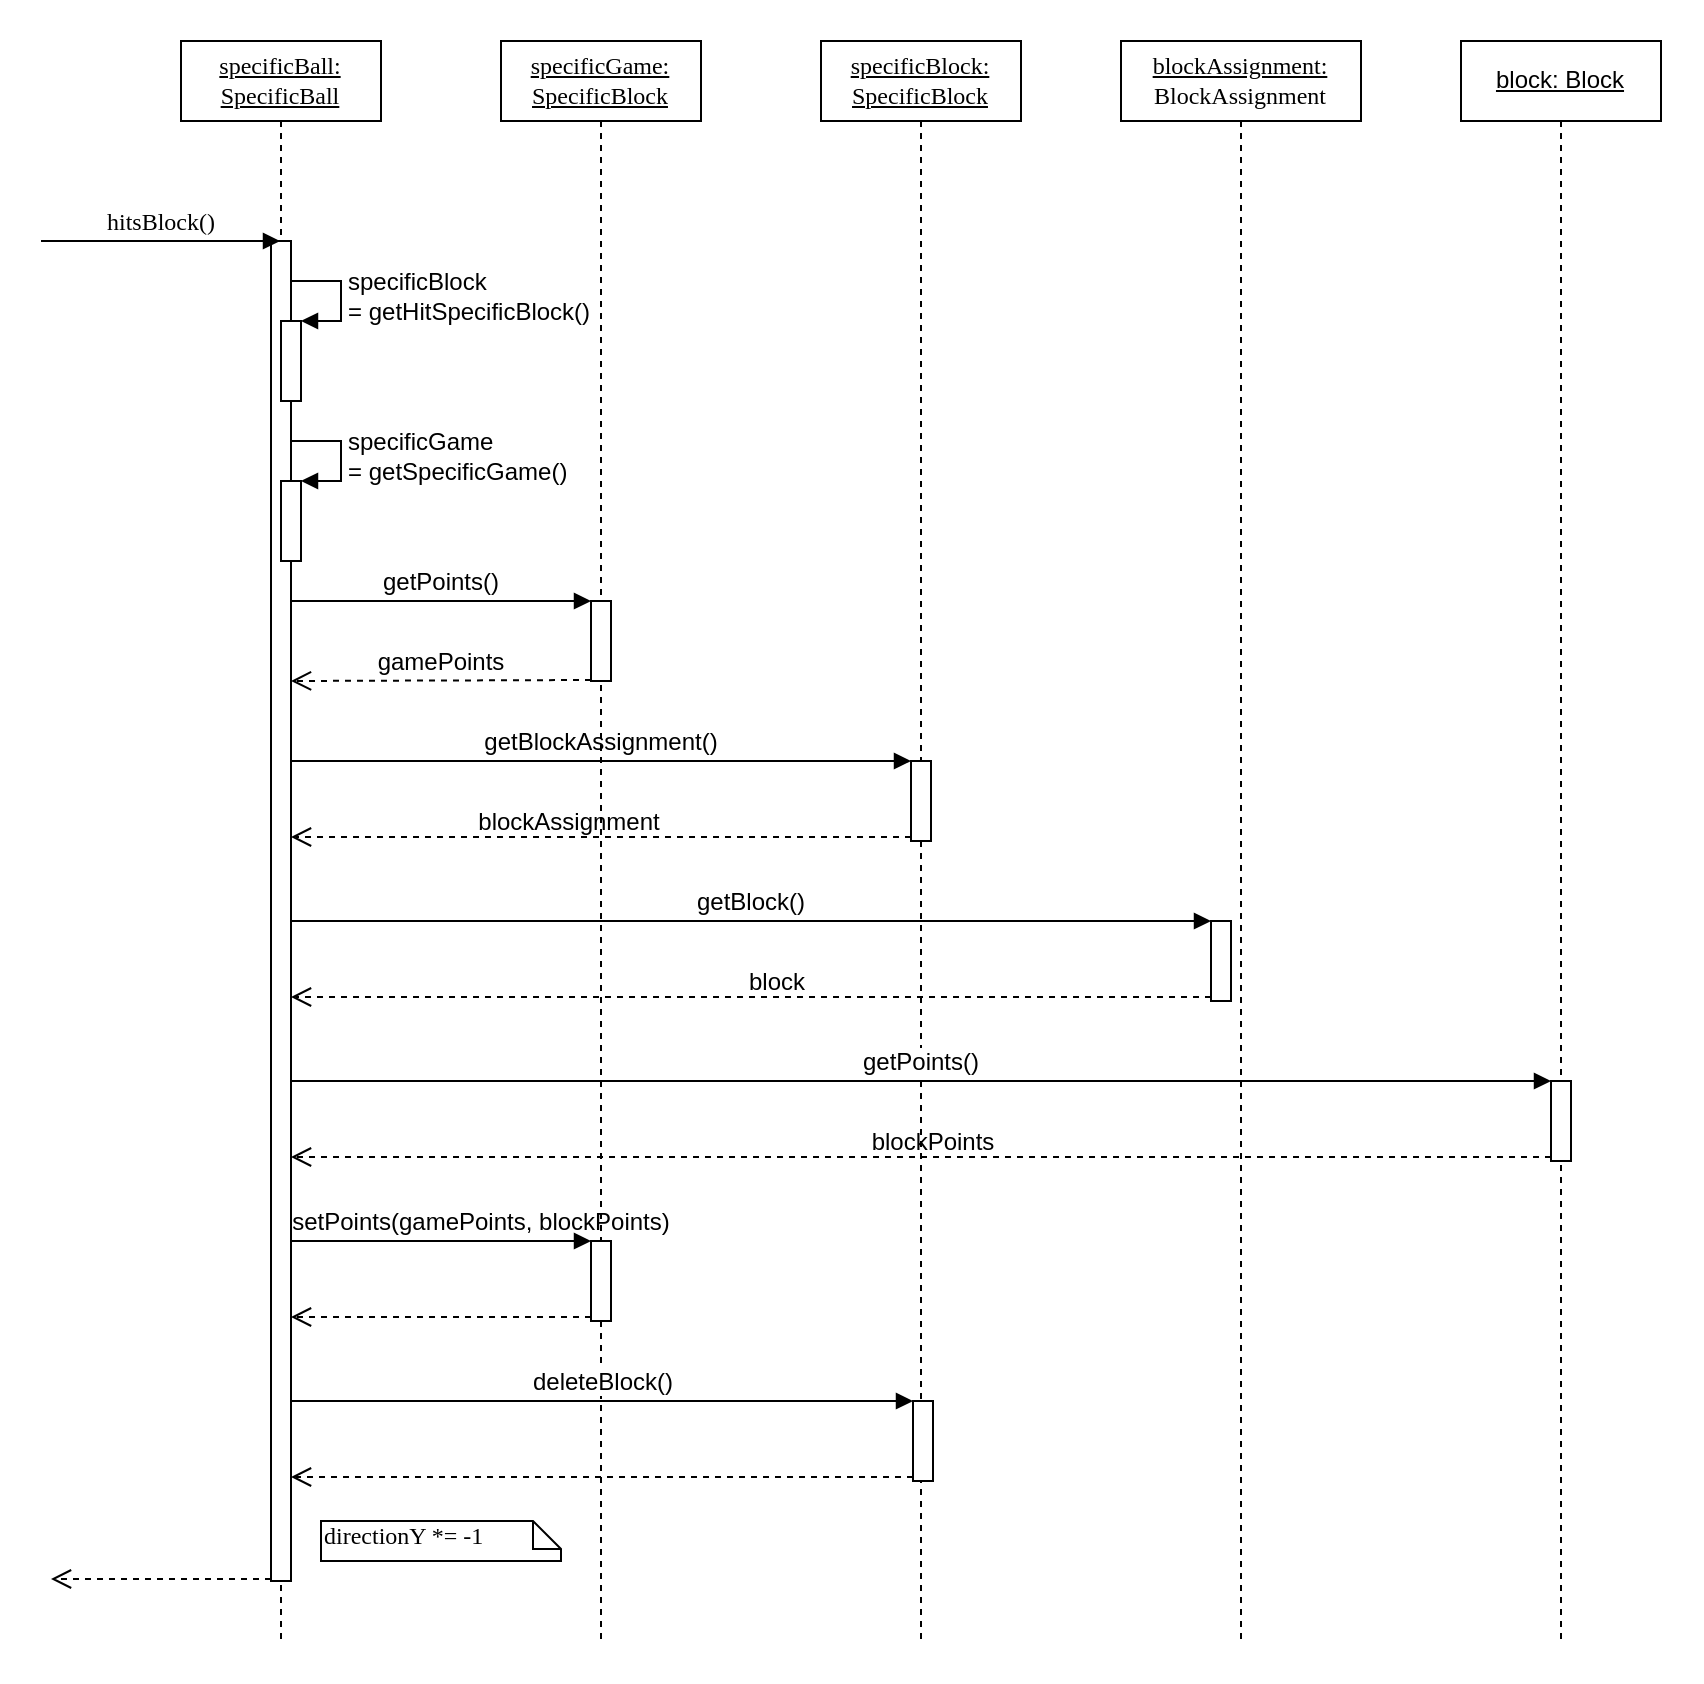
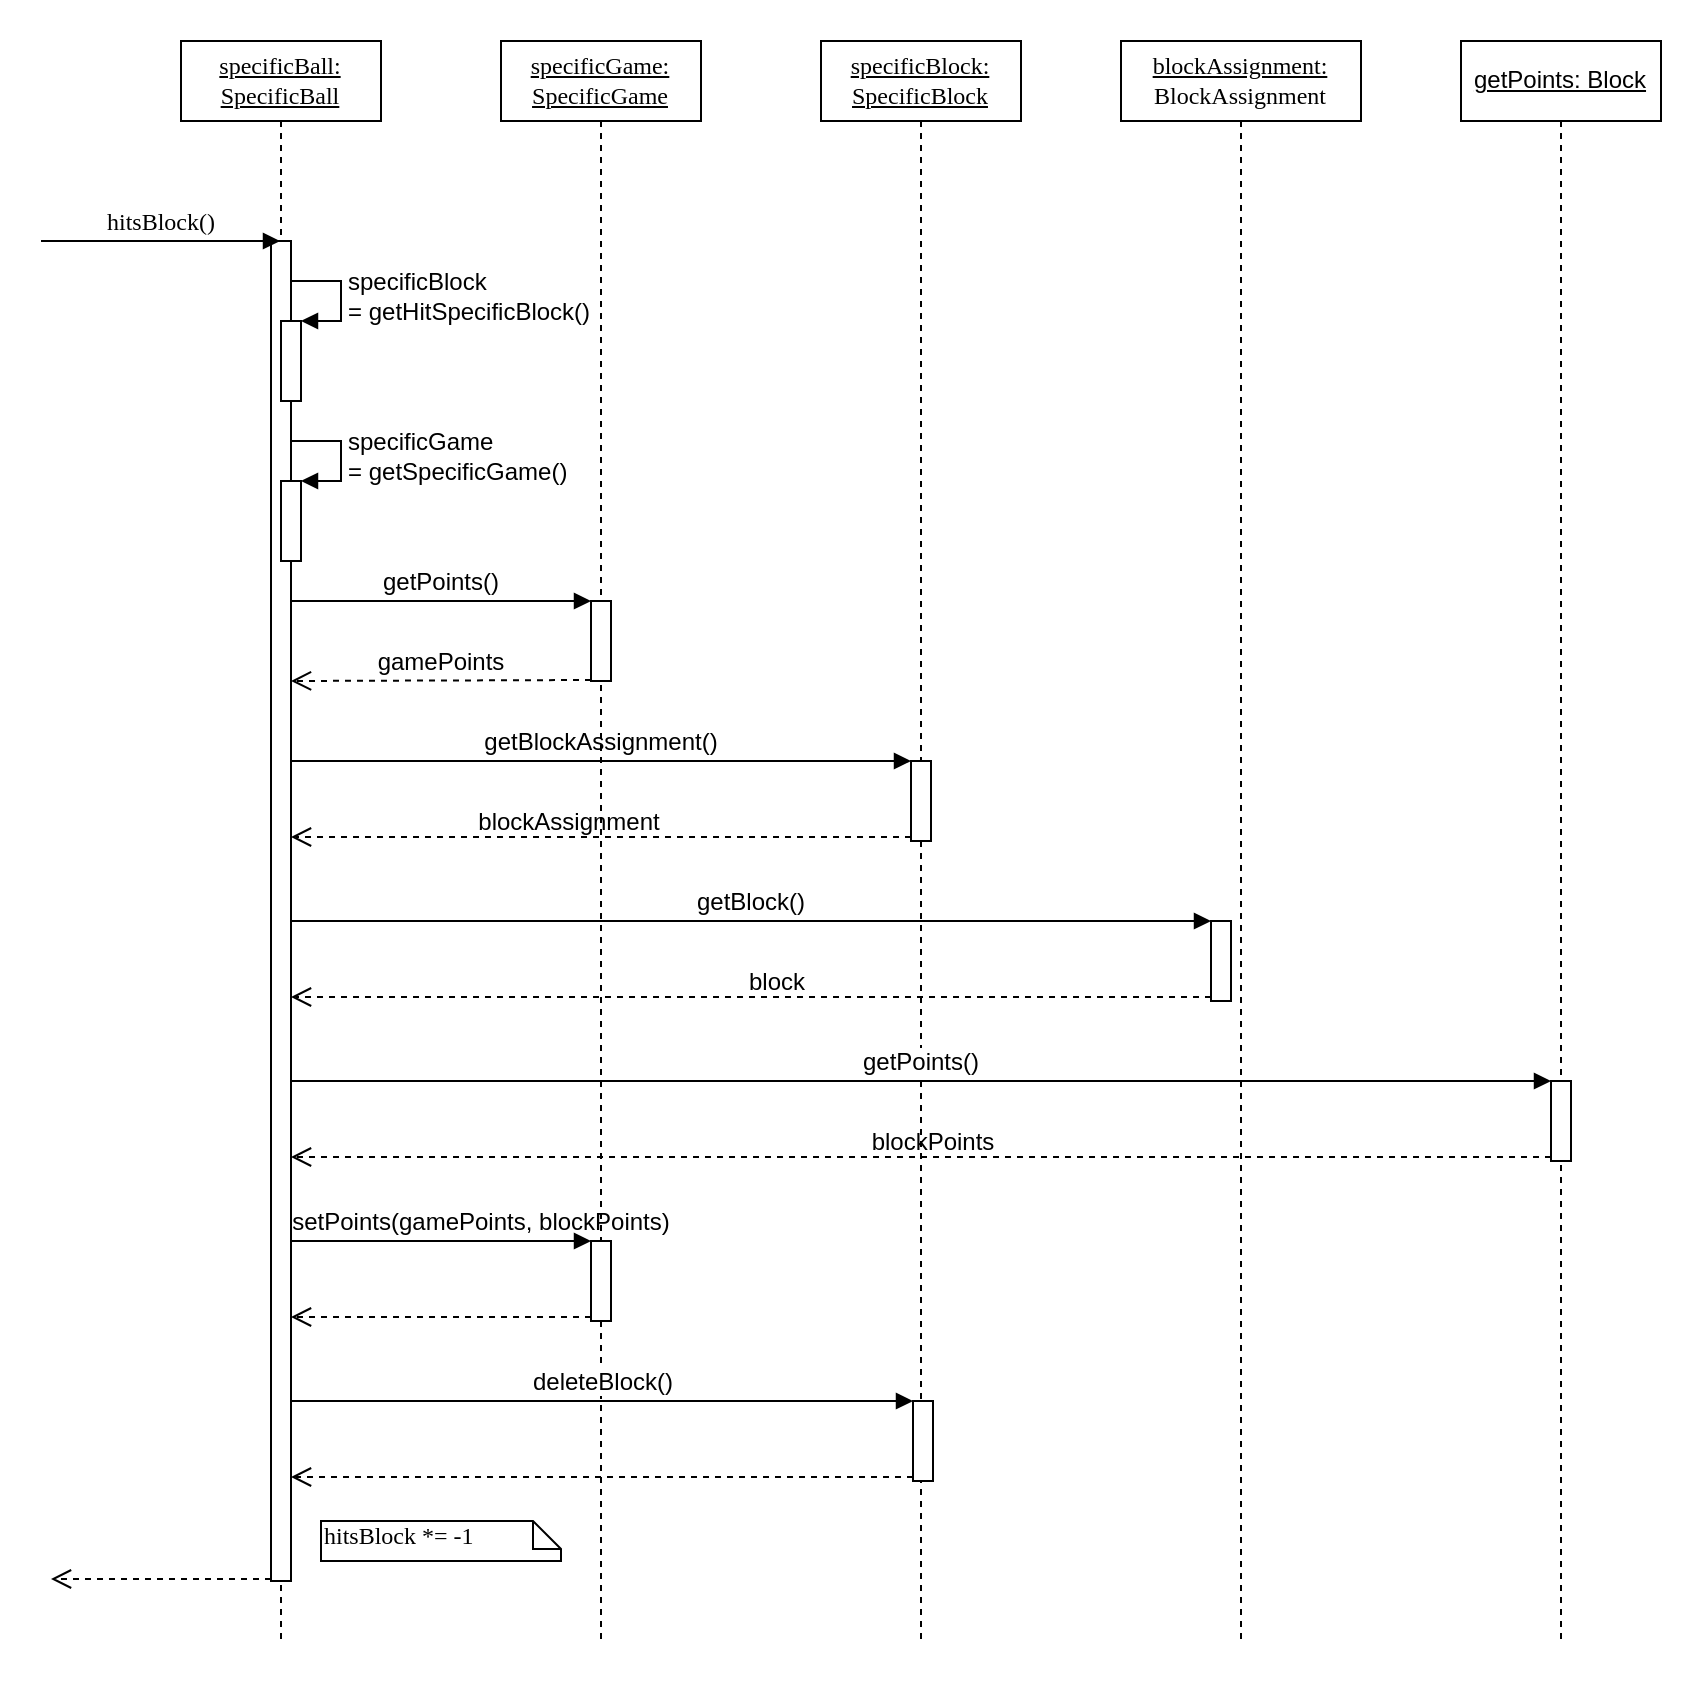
node "specificGame: SpecificBlock": label "specificGame: SpecificBlock" -> "specificGame: SpecificGame"
node "block: Block": label "block: Block" -> "getPoints: Block"
node "directionY *= -1": label "directionY *= -1" -> "hitsBlock *= -1"
